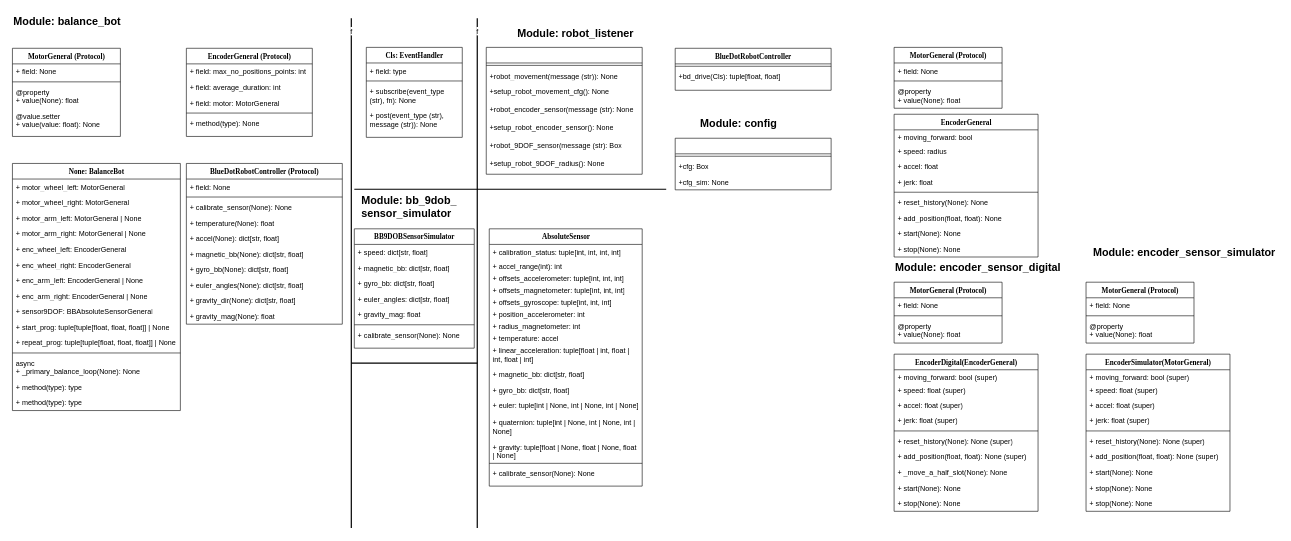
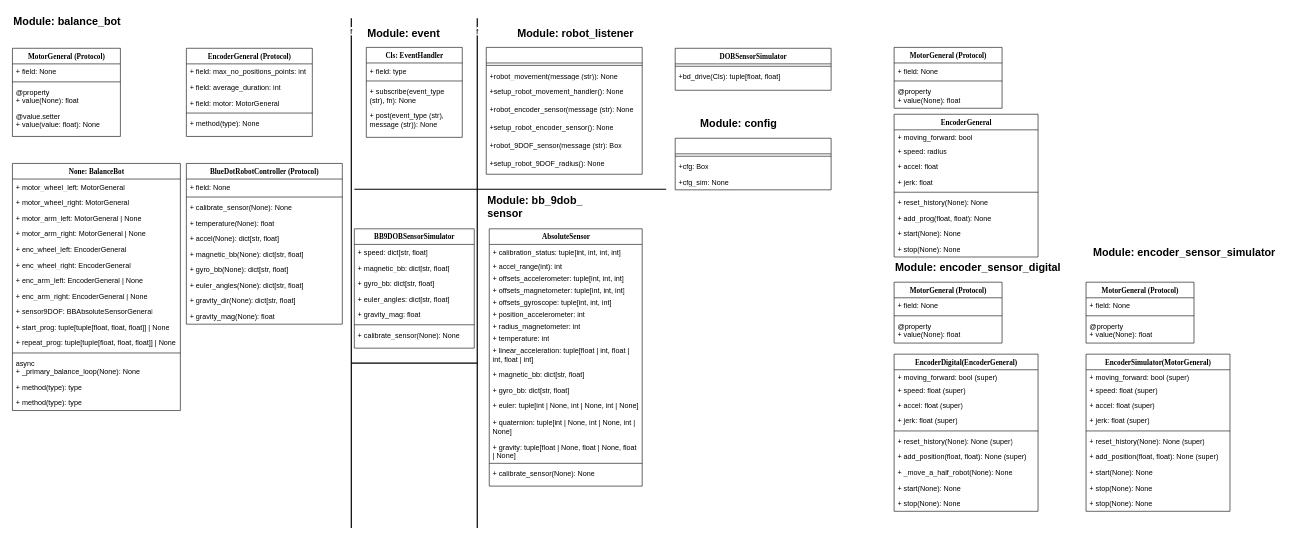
node "Module: event": added
node "BlueDotRobotController": label "BlueDotRobotController" -> "DOBSensorSimulator"
node "+setup_robot_movement_cfg(): None": label "+setup_robot_movement_cfg(): None" -> "+setup_robot_movement_handler(): None"
node "Module: bb_9dob_ sensor_simulator": removed
node "Module: bb_9dob_ sensor": added
node "+ add_position(float, float): None": label "+ add_position(float, float): None" -> "+ add_prog(float, float): None"
node "+ temperature: accel": label "+ temperature: accel" -> "+ temperature: int"
node "+ _move_a_half_slot(None): None": label "+ _move_a_half_slot(None): None" -> "+ _move_a_half_robot(None): None"
